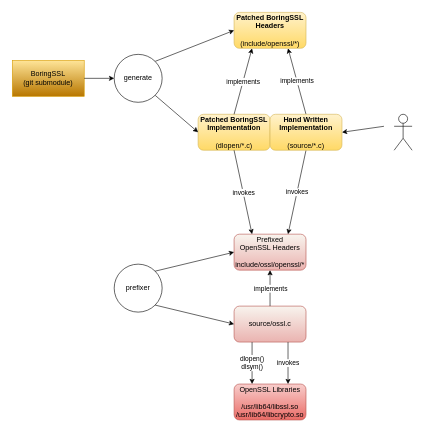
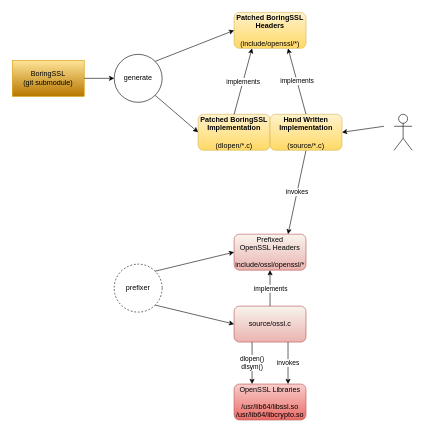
edge "Patched BoringSSL Implementation (dlopen/*.c)" -> "Prefixed OpenSSL Headers include/ossl/openssl/*": removed, label "invokes"
node "prefixer": style solid -> dashed
